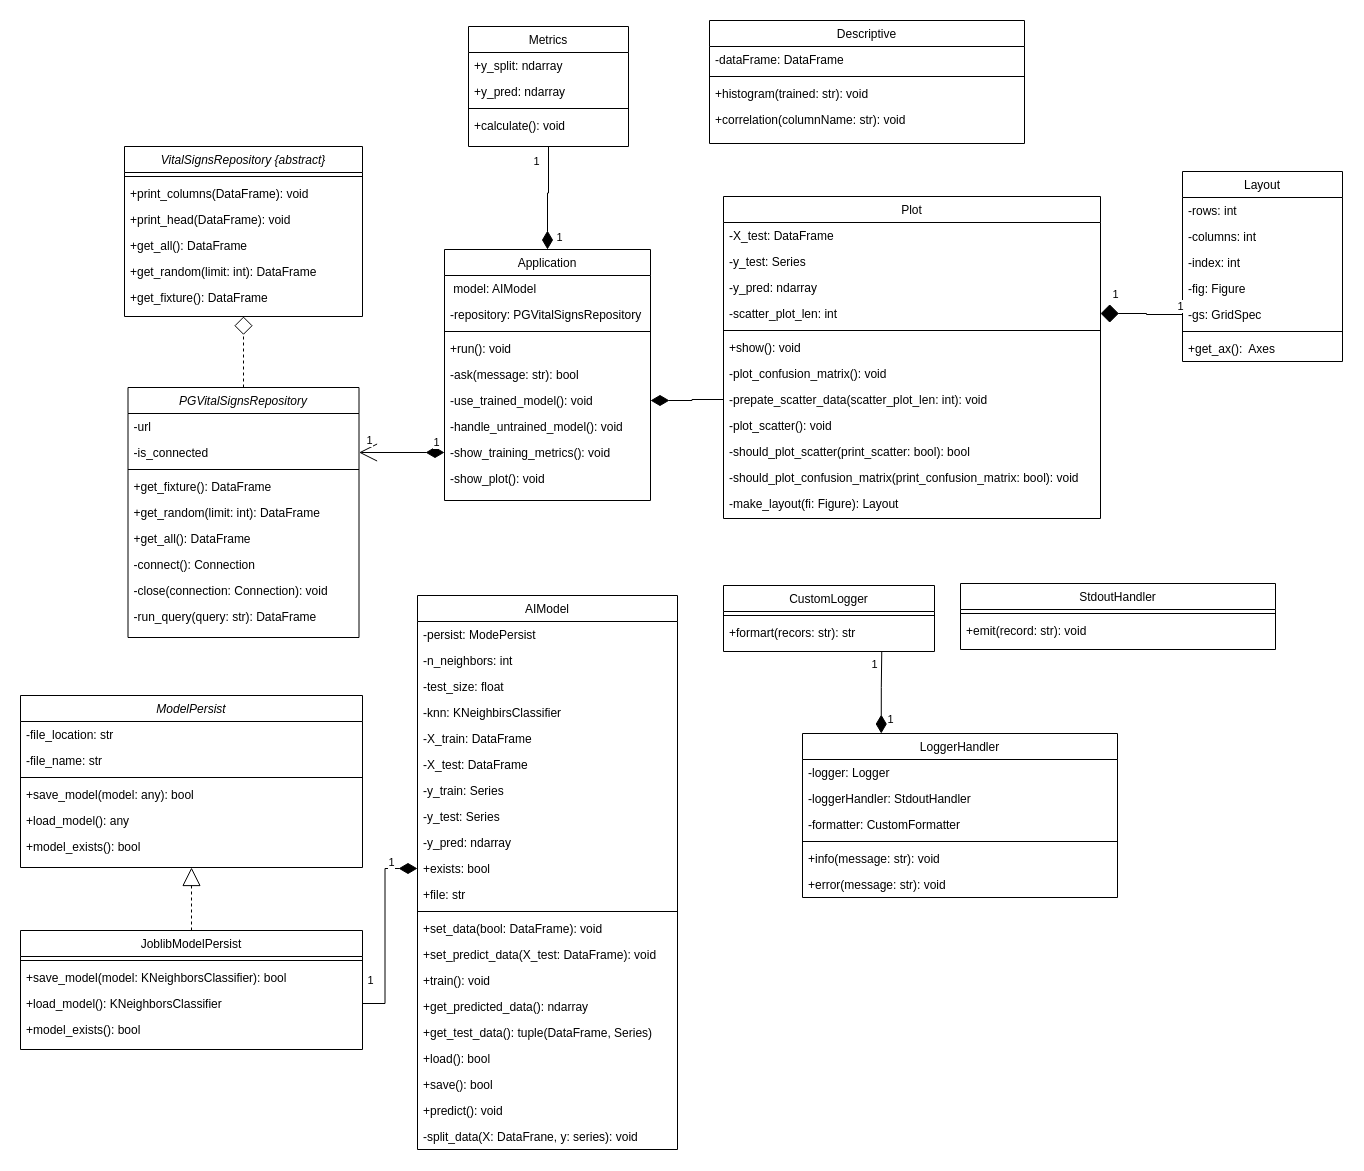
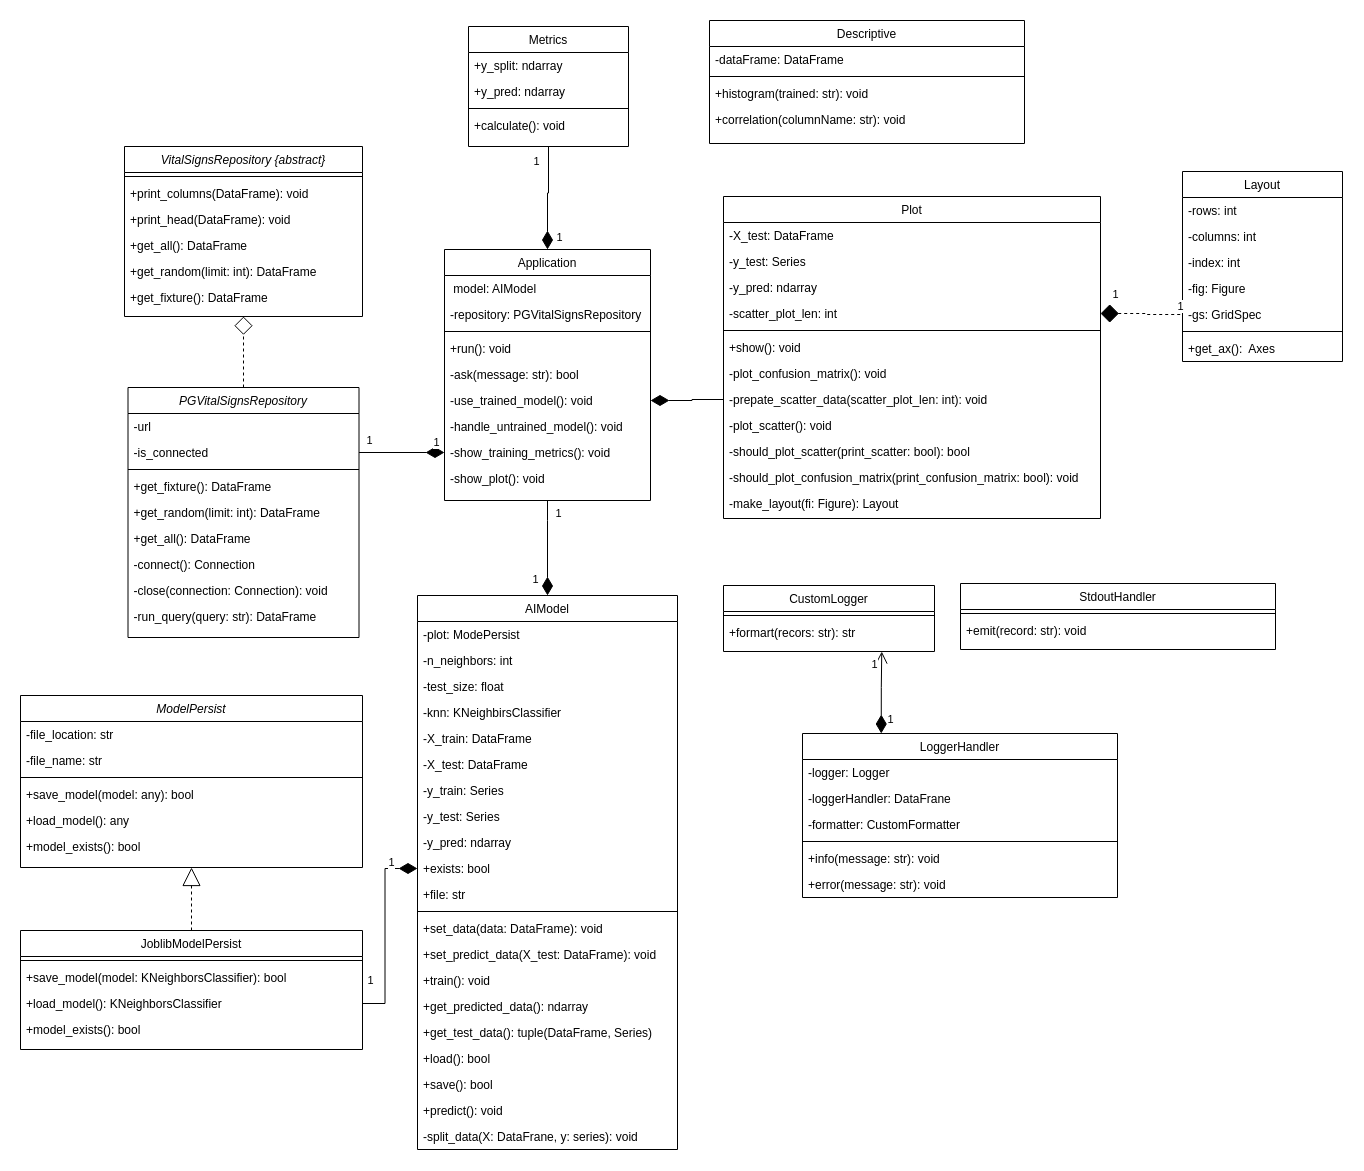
edge "-gs: GridSpec" -> "-scatter_plot_len: int": style solid -> dashed
edge "-is_connected" -- "-show_training_metrics(): void": arrowhead open -> none
edge "Application" -> "AIModel": added, labels "1", "1"
node "-persist: ModePersist": label "-persist: ModePersist" -> "-plot: ModePersist"
edge "CustomLogger" -> "LoggerHandler": arrowhead none -> open
node "-loggerHandler: StdoutHandler": label "-loggerHandler: StdoutHandler" -> "-loggerHandler: DataFrane"
node "+set_data(bool: DataFrame): void": label "+set_data(bool: DataFrame): void" -> "+set_data(data: DataFrame): void"
